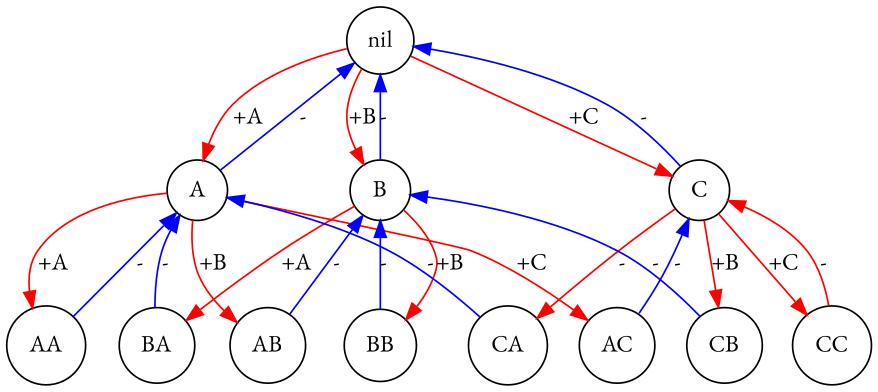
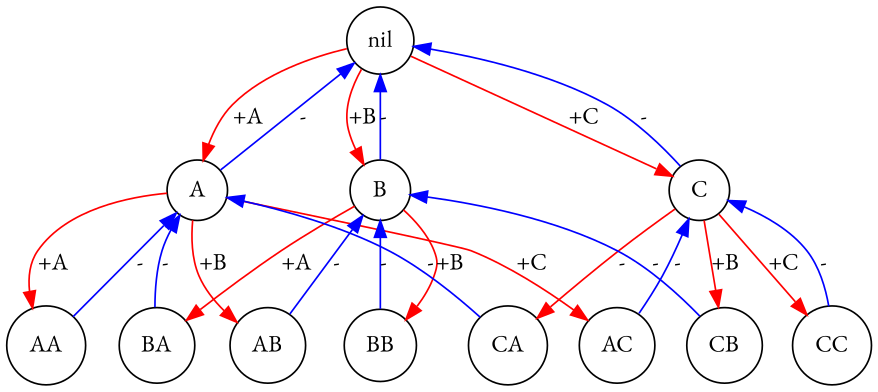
edge "CC" -> "C": color red -> blue
